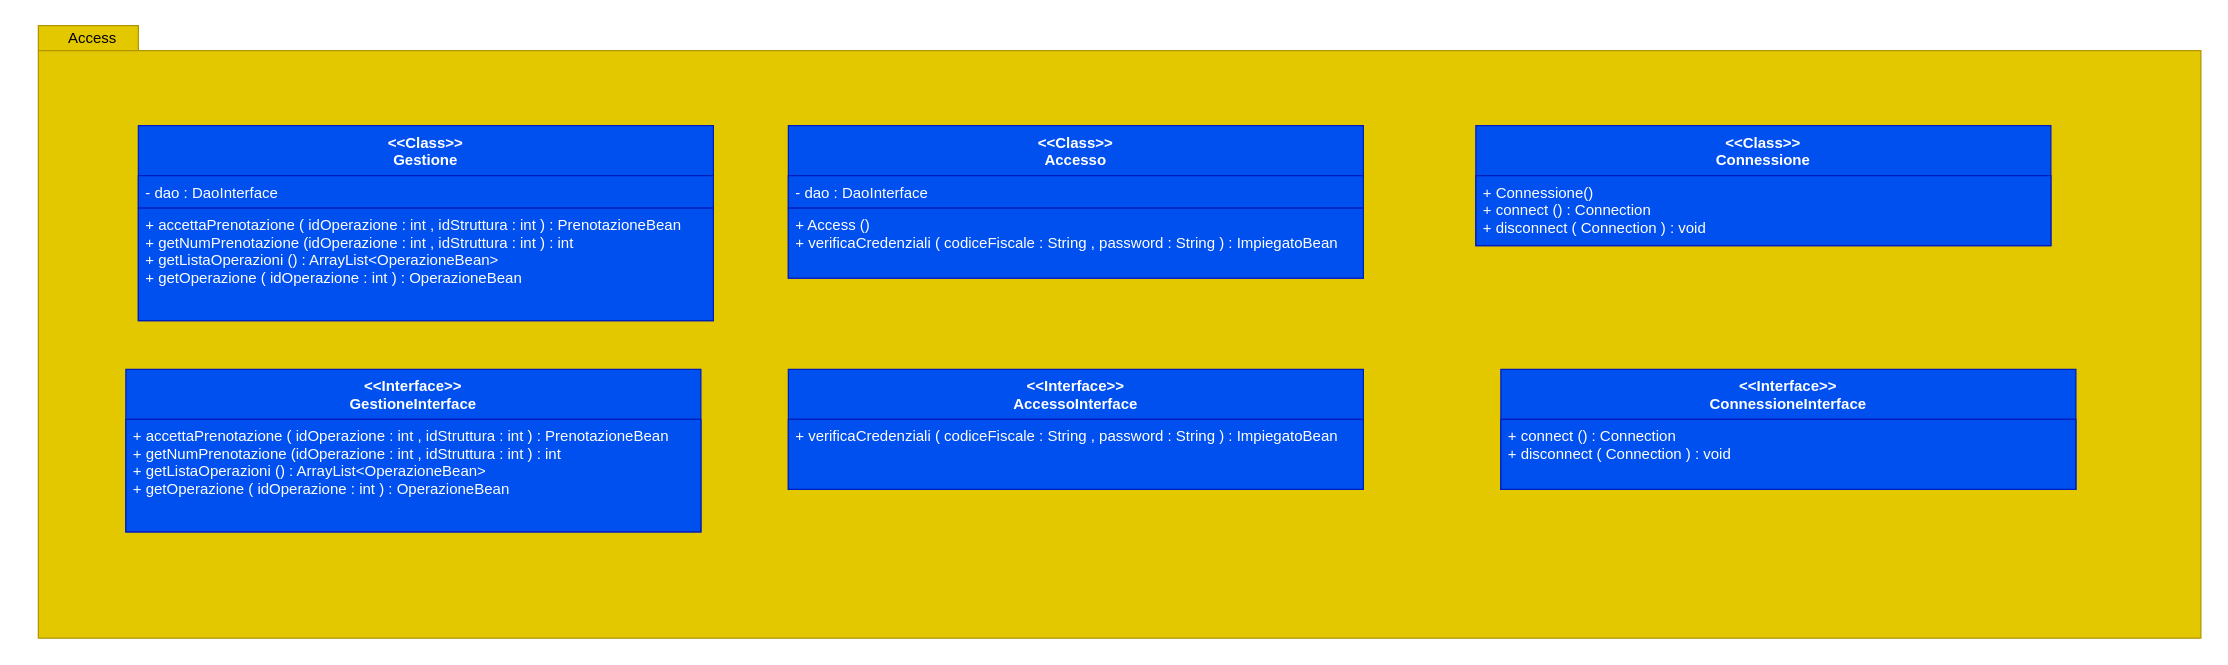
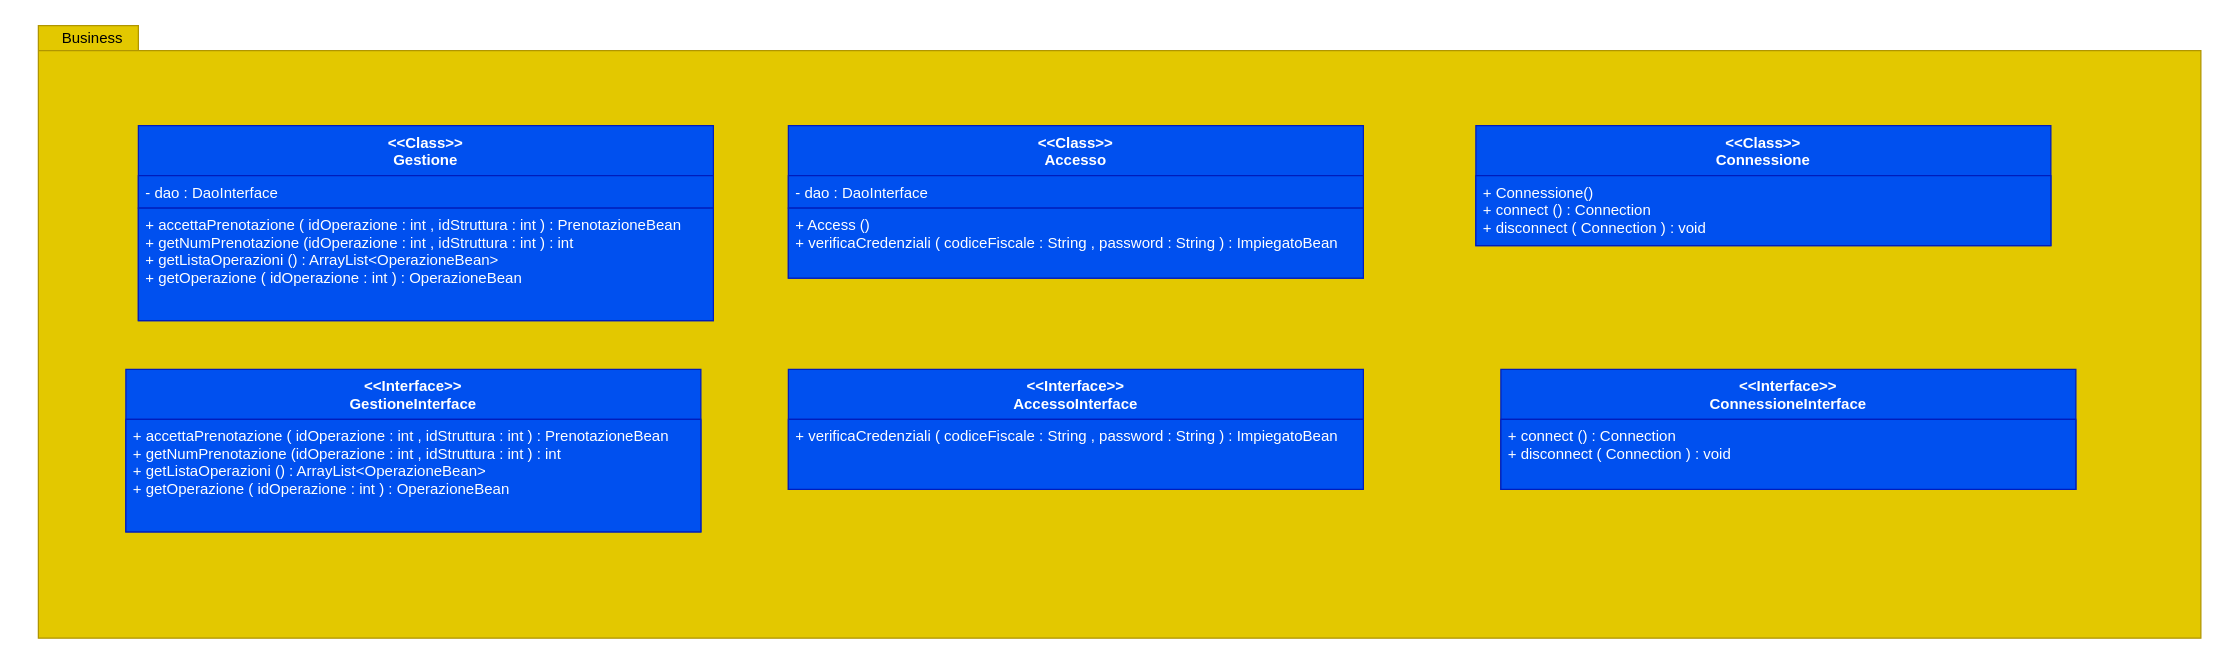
node "Access": label "Access" -> "Business"
